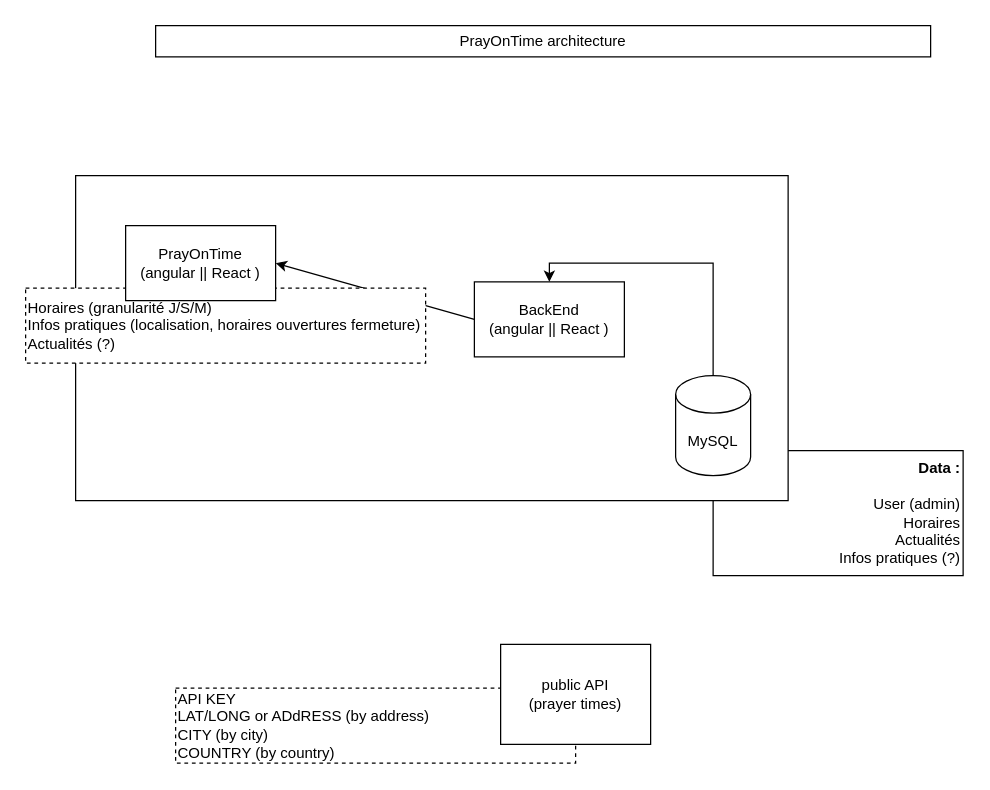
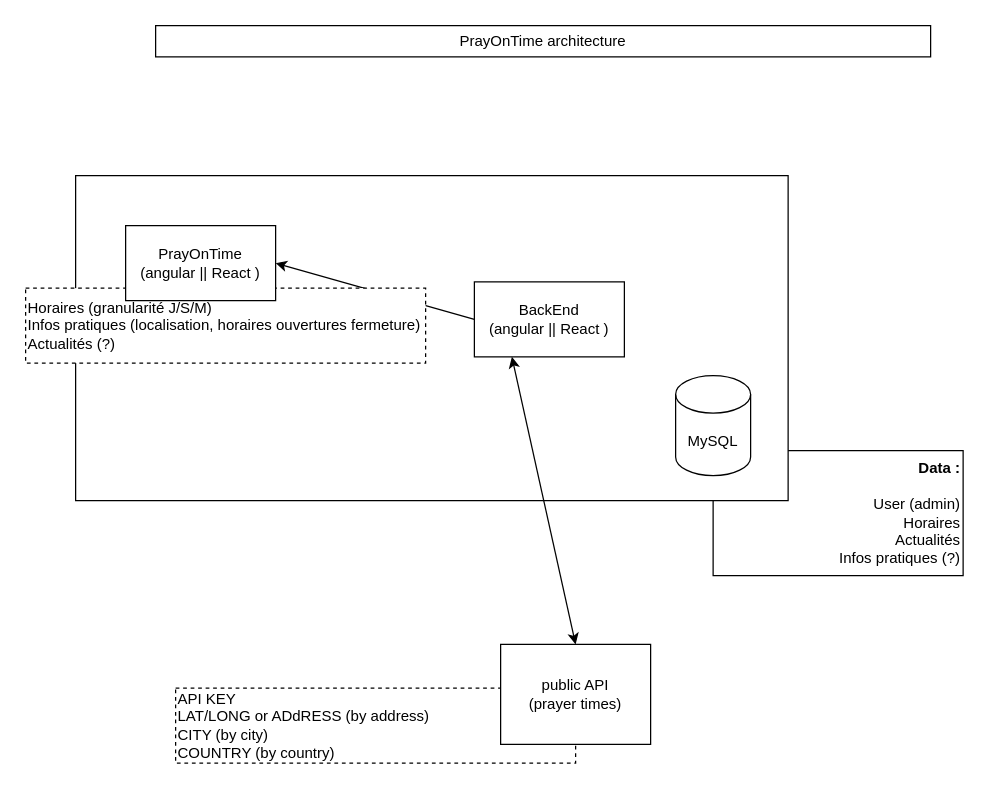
edge "MySQL" -> "BackEnd (angular || React )": removed
edge "BackEnd (angular || React )" -- "public API (prayer times)": added
